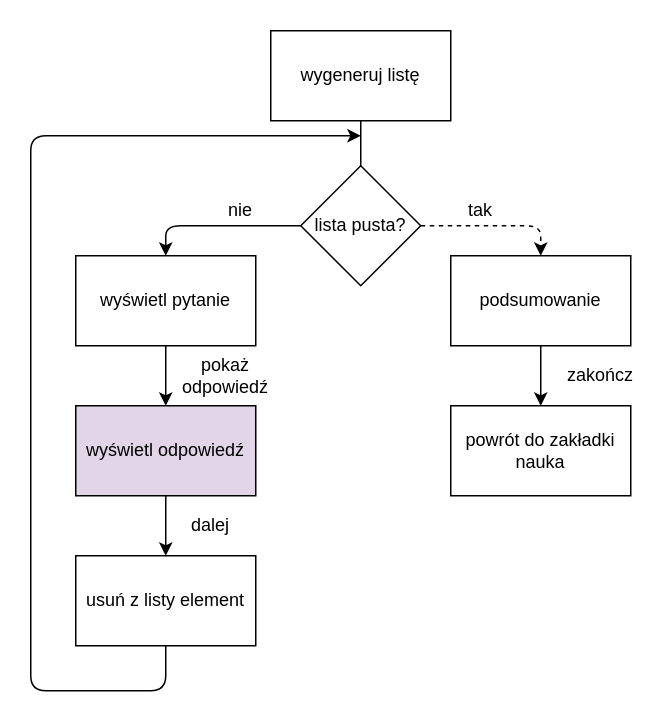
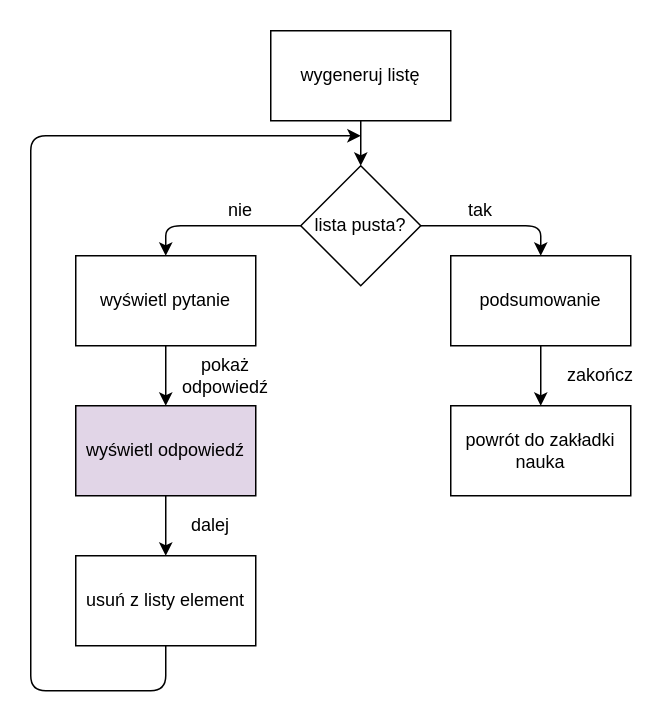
edge "wygeneruj listę" -- "lista pusta?": arrowhead none -> classic
edge "lista pusta?" -> "podsumowanie": style dashed -> solid
